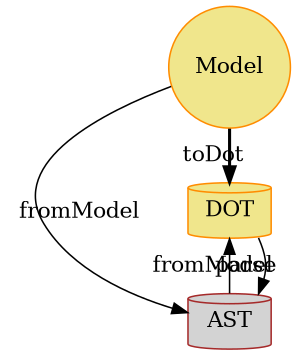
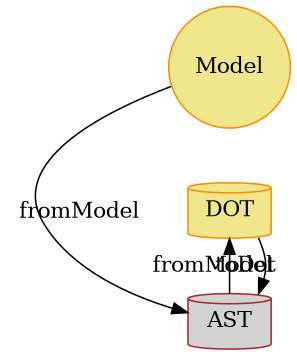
edge "Model" -> "DOT": removed, label "toDot"
edge "DOT" -> "AST": label "parse" -> "toDot"
